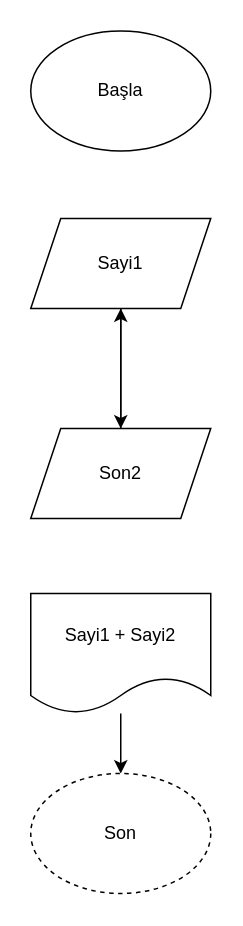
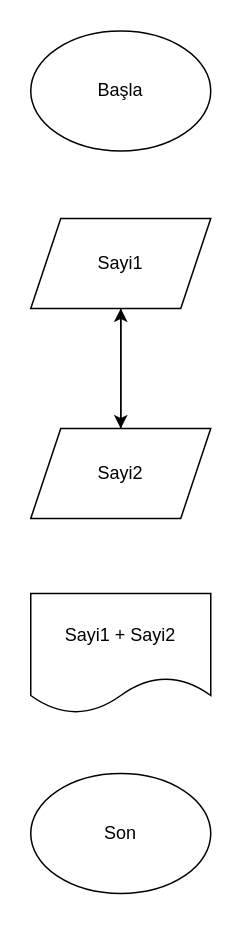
node "Son2": label "Son2" -> "Sayi2"
edge "Sayi1 + Sayi2" -> "Son": removed
node "Son": style dashed -> solid
